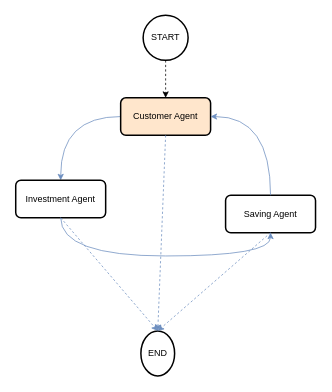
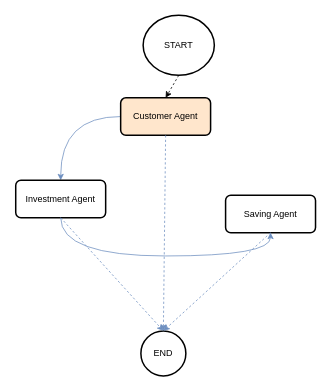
node "START": size 45x45 -> 71x60
edge "Saving Agent" -> "Customer Agent": removed
node "END": size 34x45 -> 45x45
